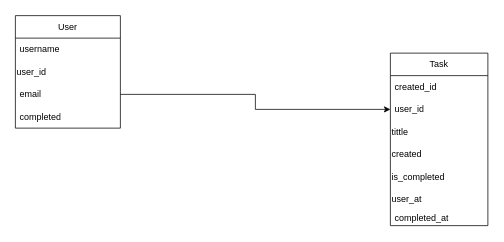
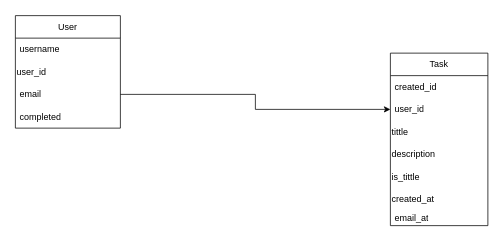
node "created": label "created" -> "description"
node "is_completed": label "is_completed" -> "is_tittle"
node "user_at": label "user_at" -> "created_at"
node "completed_at": label "completed_at" -> "email_at"
